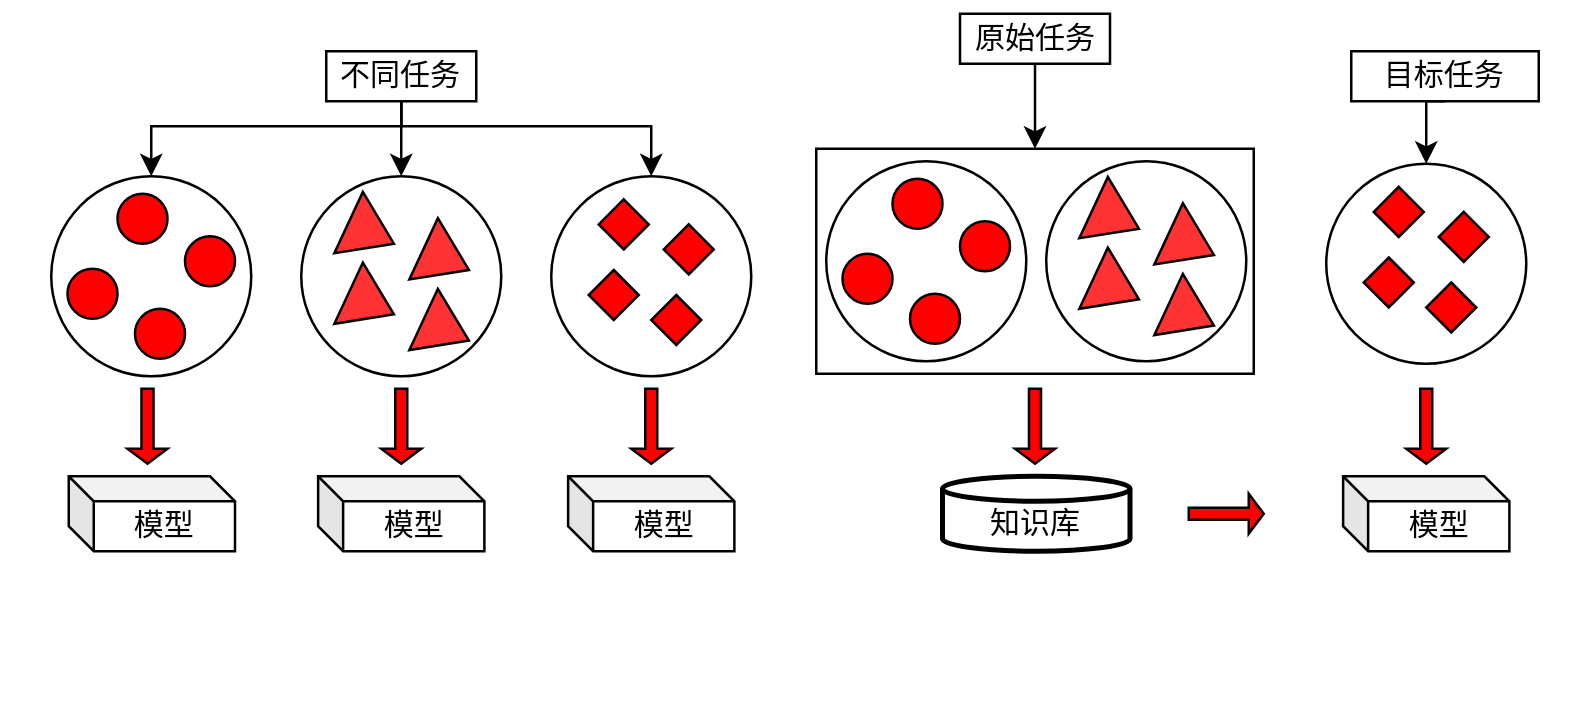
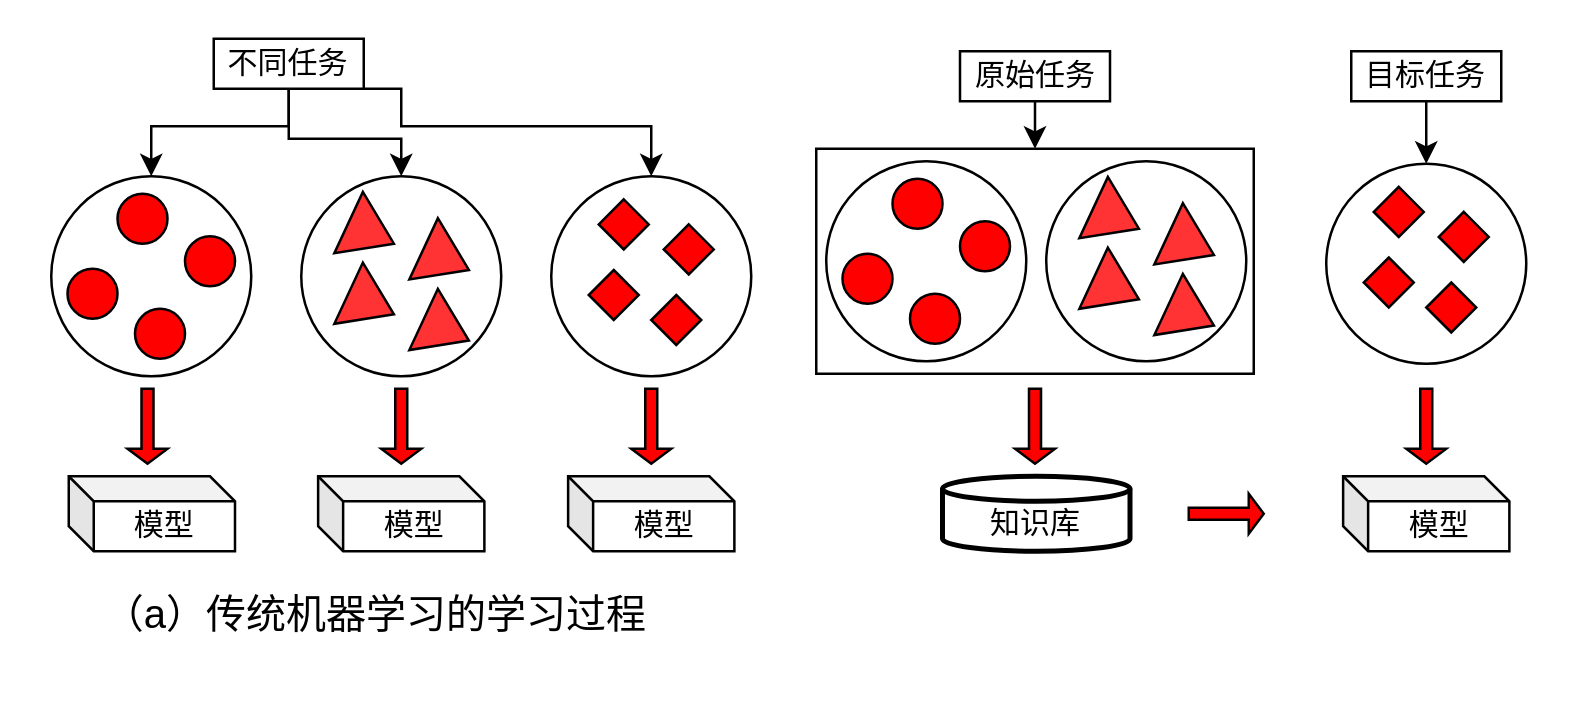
node "原始任务": moved (1035, 39) -> (1035, 76)
node "不同任务": moved (401, 76) -> (289, 64)
node "目标任务": size 188x50 -> 150x50
node "（a）传统机器学习的学习过程": added
